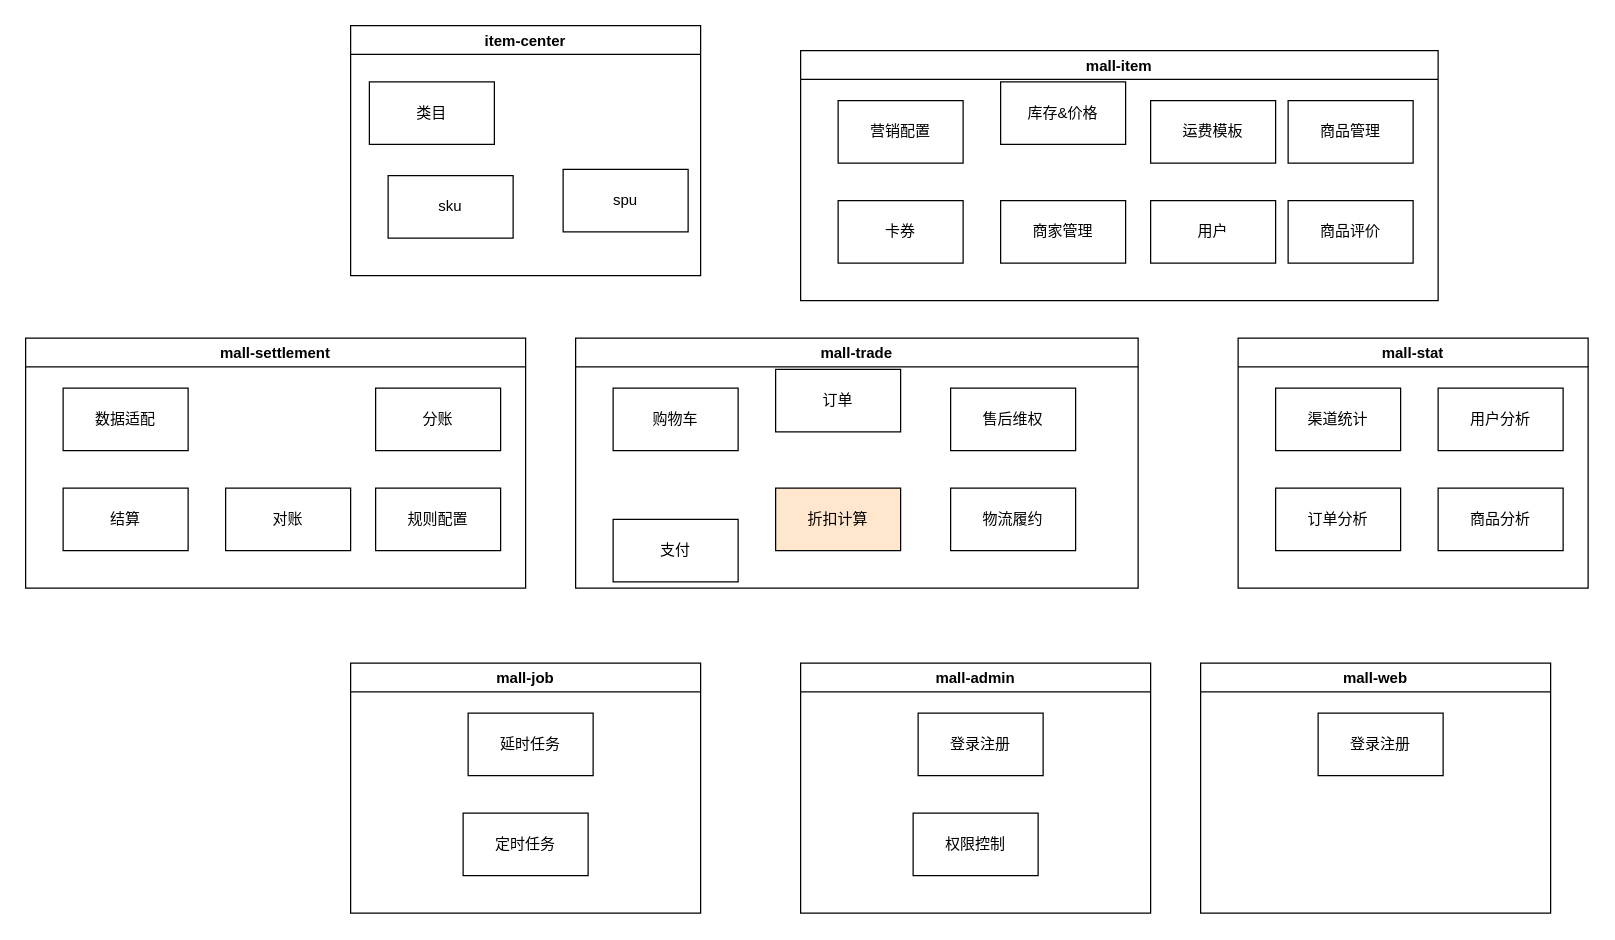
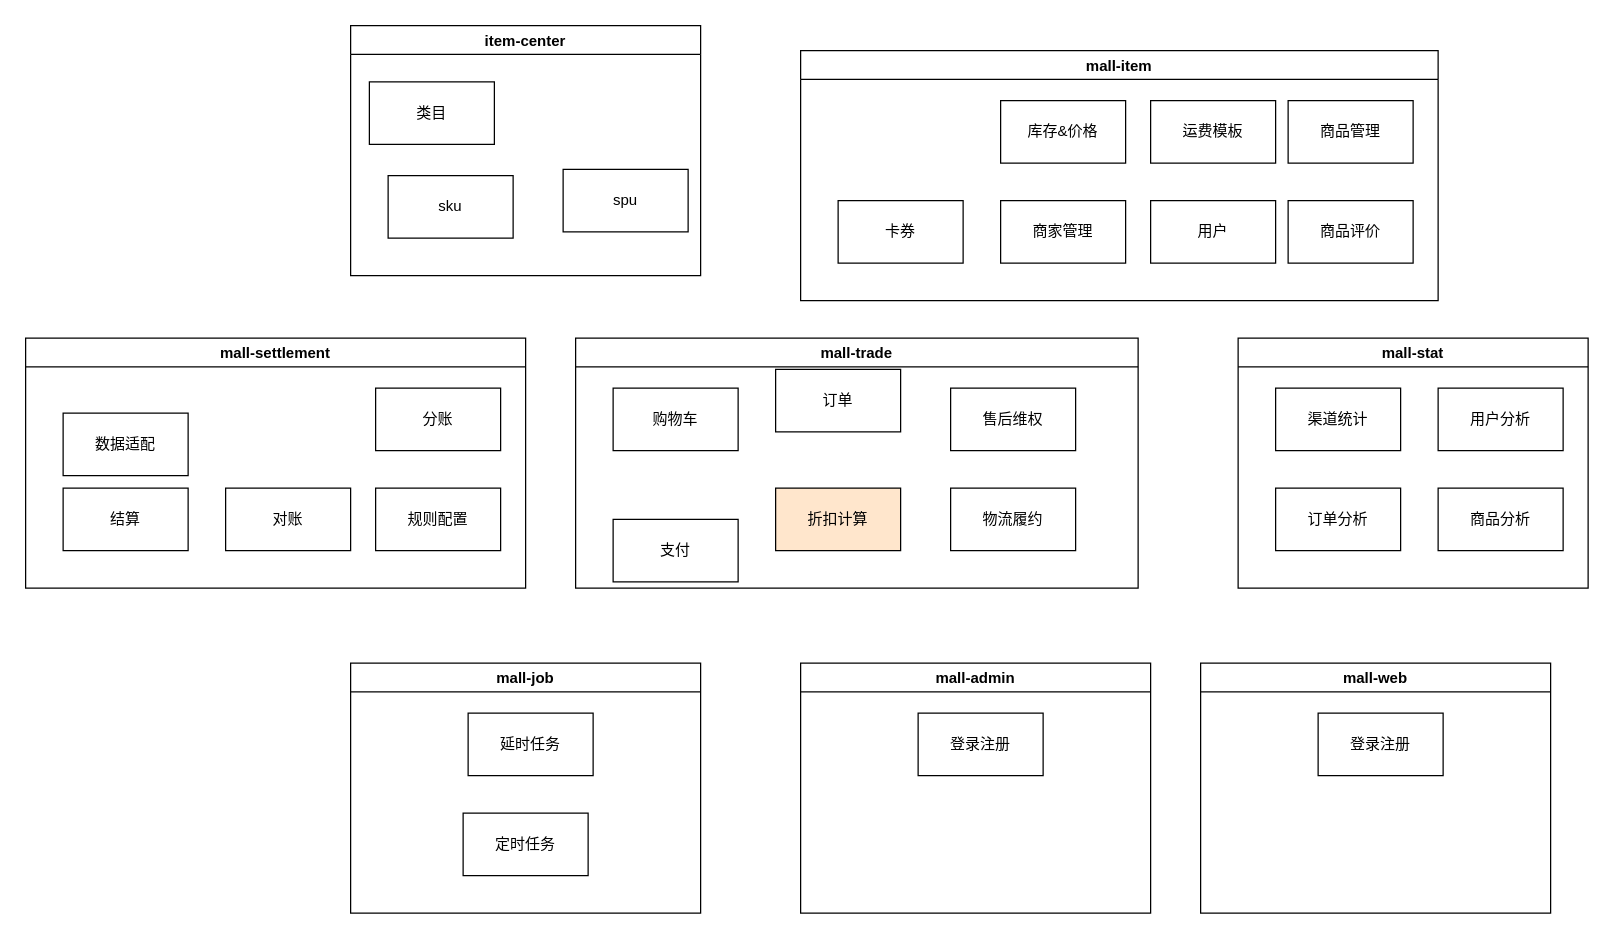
node "库存&价格": moved (1063, 113) -> (1063, 132)
node "营销配置": removed
node "数据适配": moved (126, 419) -> (126, 444)
node "权限控制": removed
